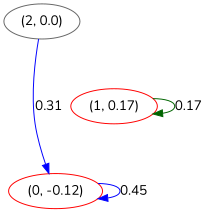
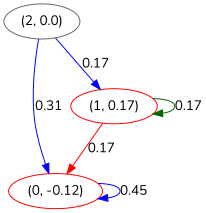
edge "(2, 0.0)" -> "(1, 0.17)": added, label "0.17"
edge "(1, 0.17)" -> "(0, -0.12)": added, label "0.17"
